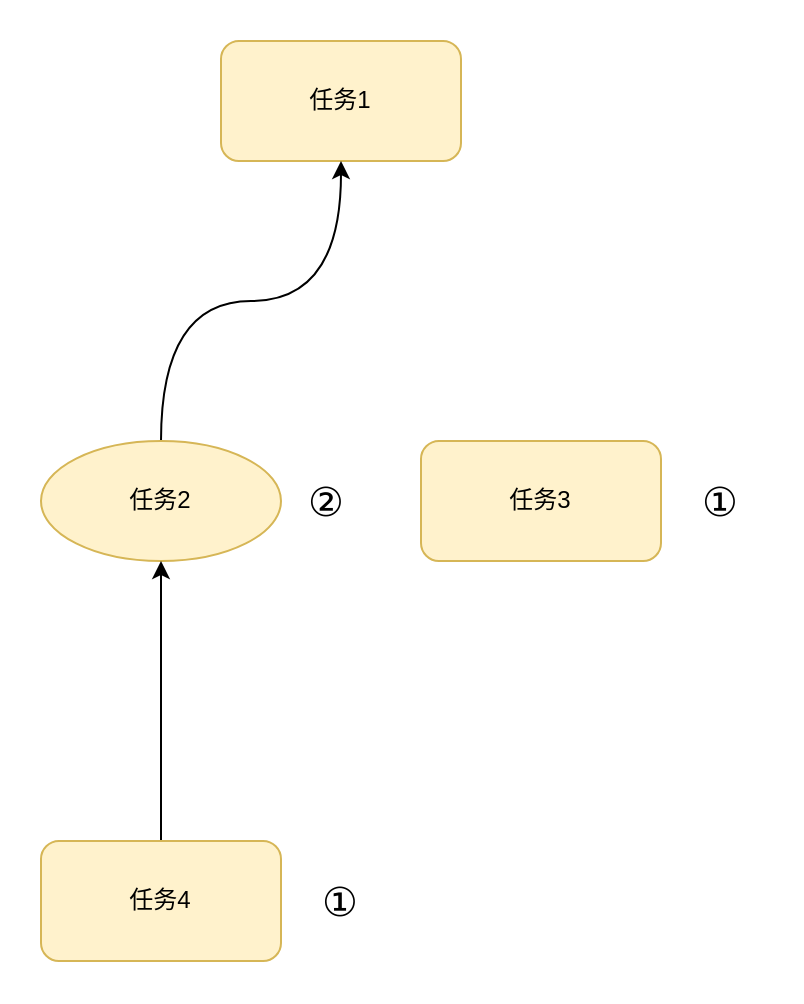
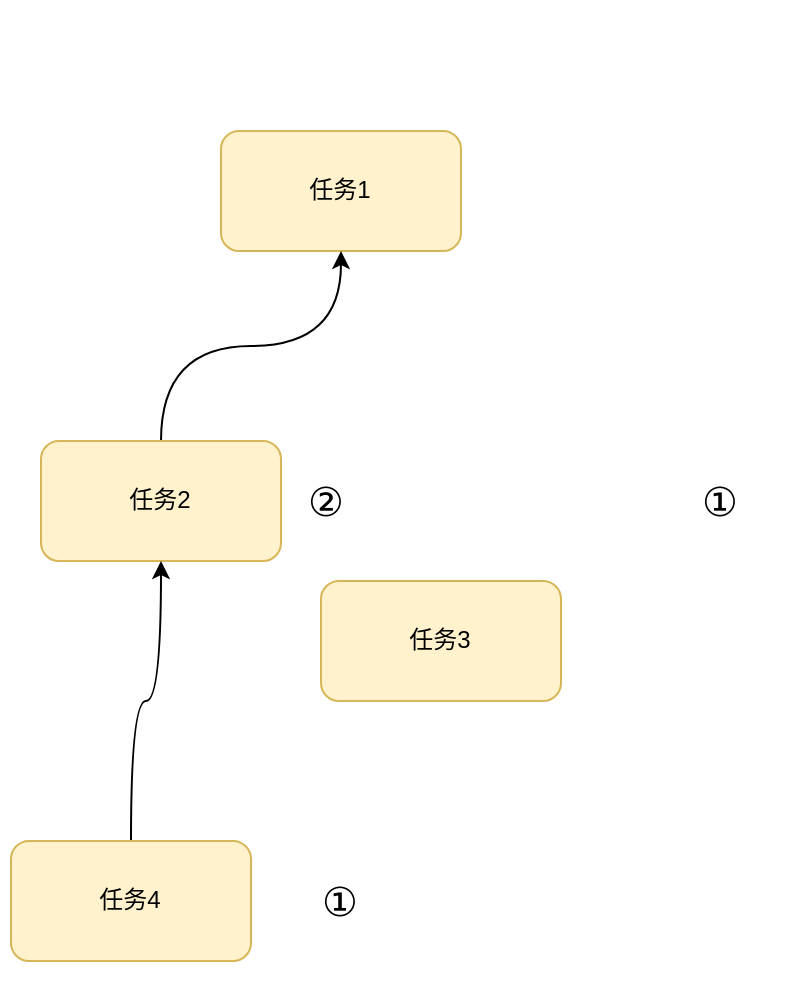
node "任务1": moved (341, 101) -> (341, 191)
node "任务2": shape ellipse -> rounded rectangle
node "任务3": moved (541, 501) -> (441, 641)
node "任务4": moved (161, 901) -> (131, 901)
